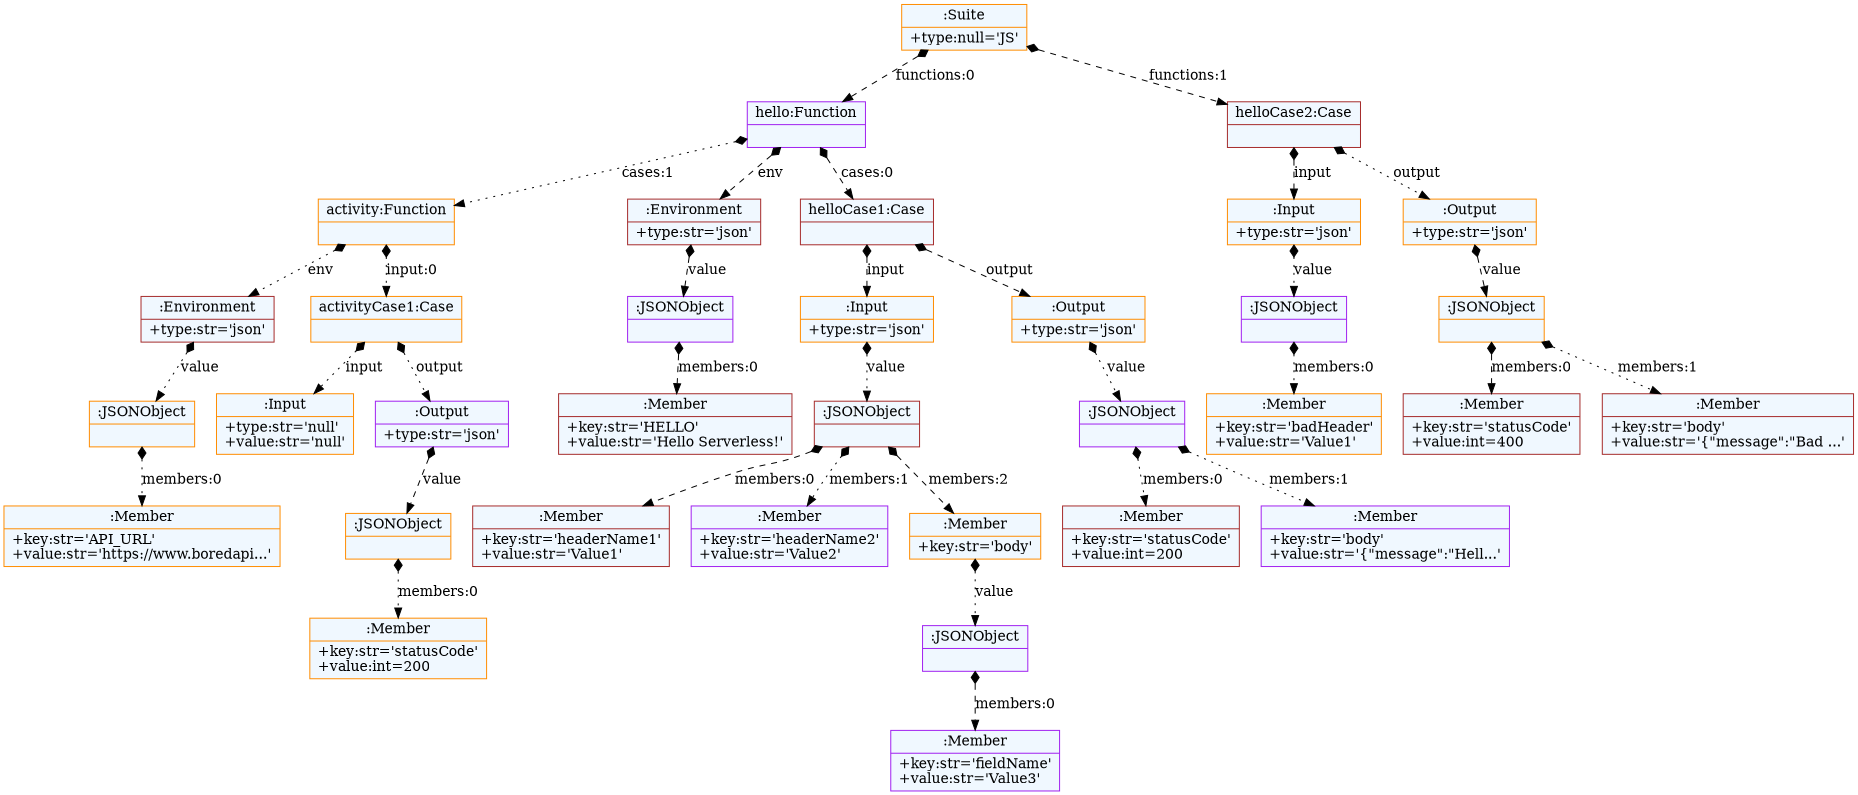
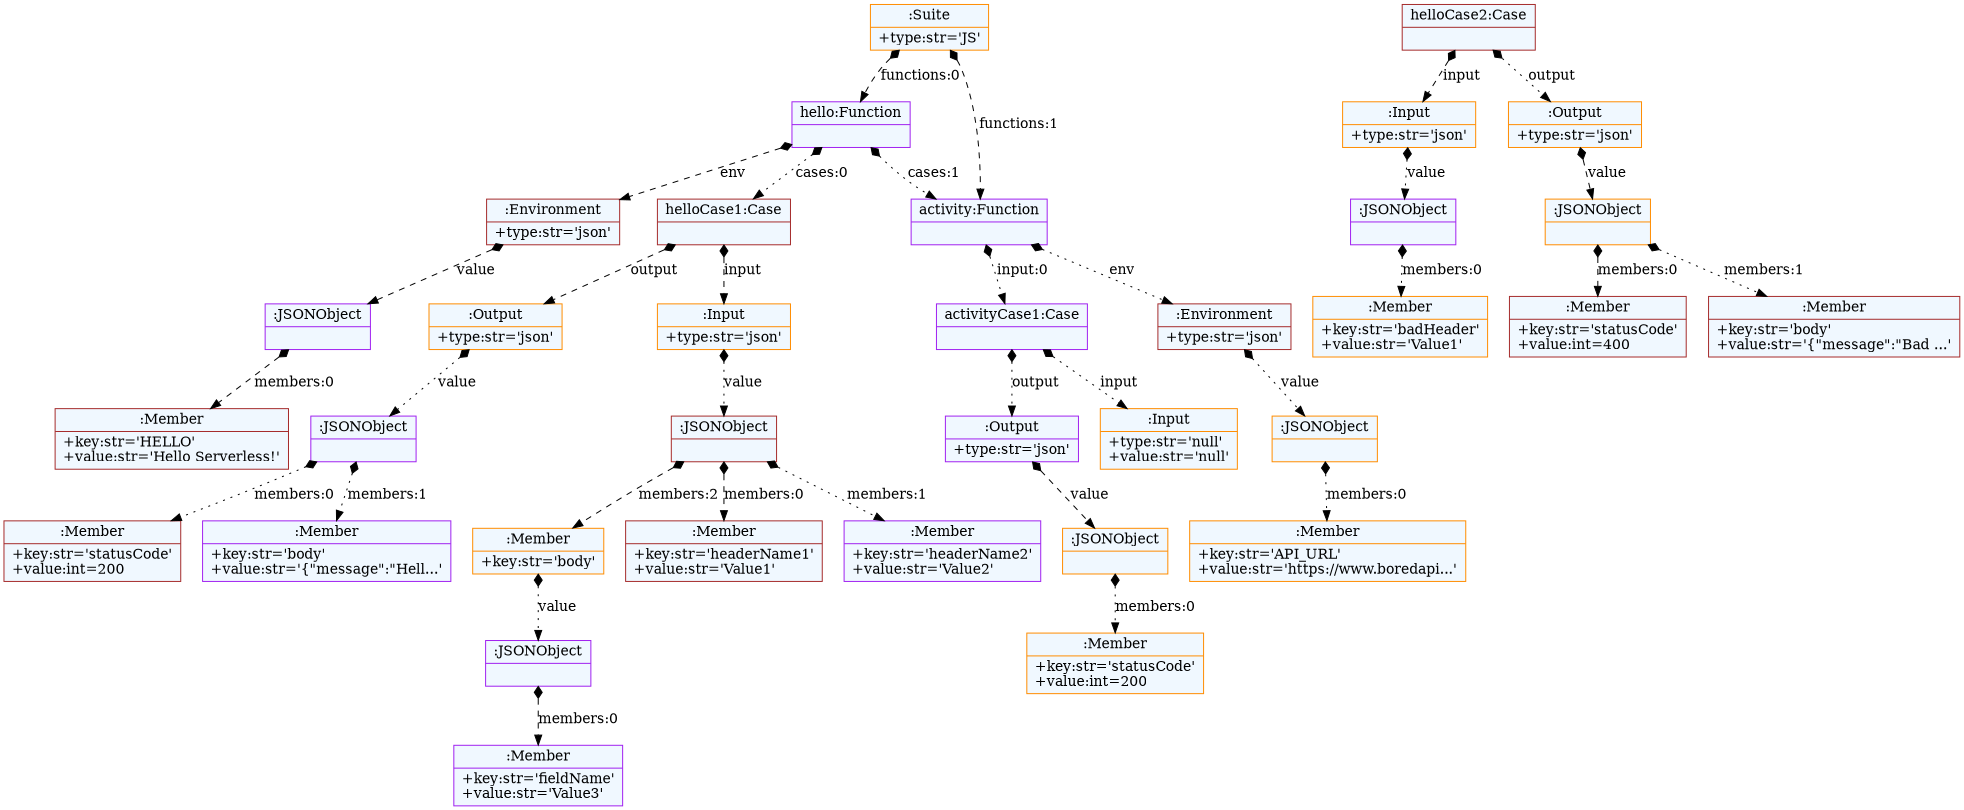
node ":Suite": text "+type:null='JS'" -> "+type:str='JS'"
edge ":Suite" -- "helloCase2:Case": now ":Suite" -- "activity:Function"
edge "hello:Function" -- "helloCase1:Case": style dashed -> dotted
node "activity:Function": color darkorange -> purple
node "activityCase1:Case": color darkorange -> purple
